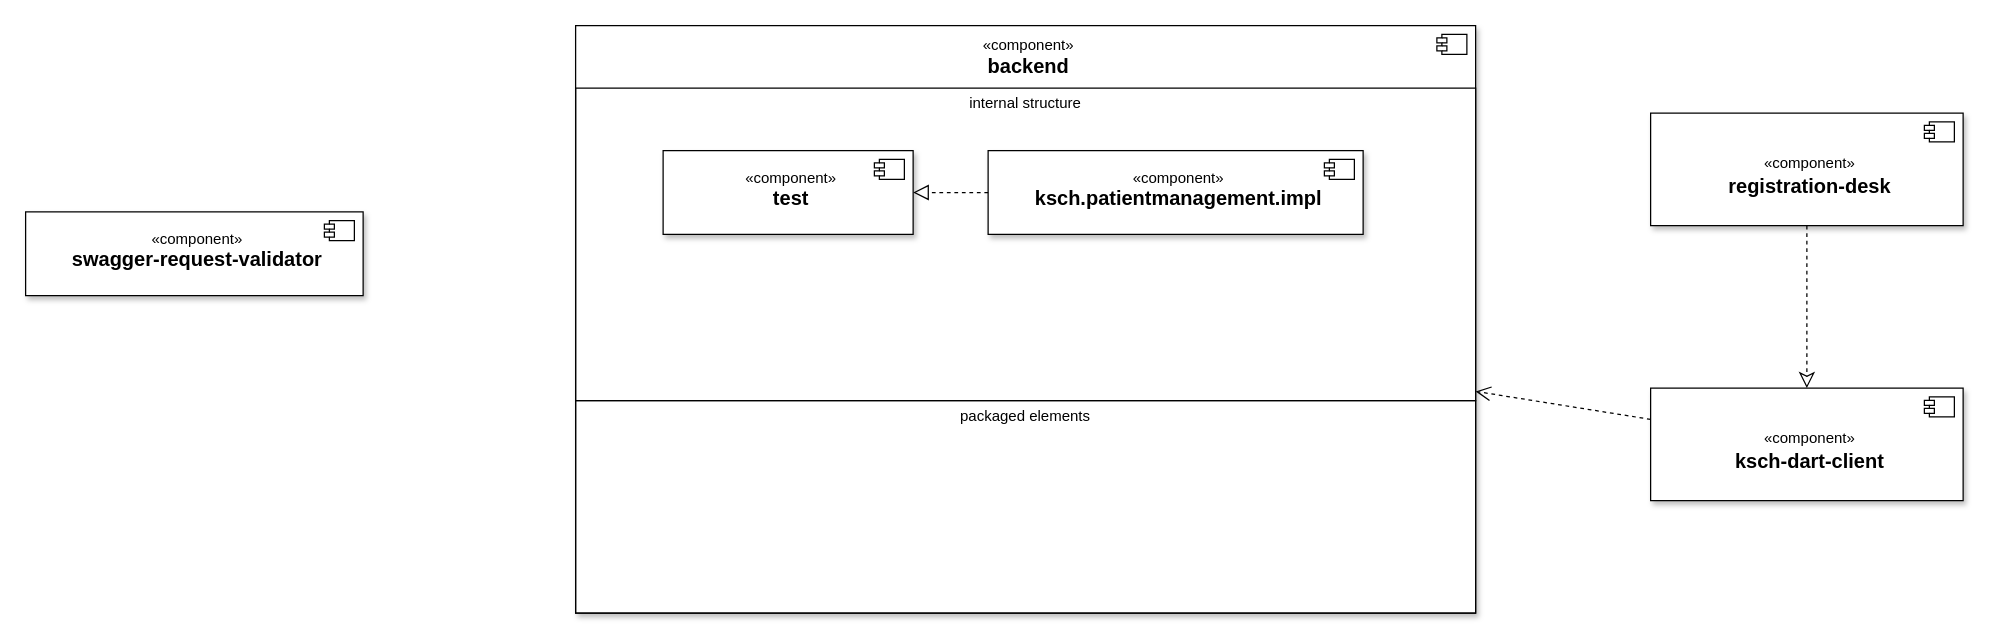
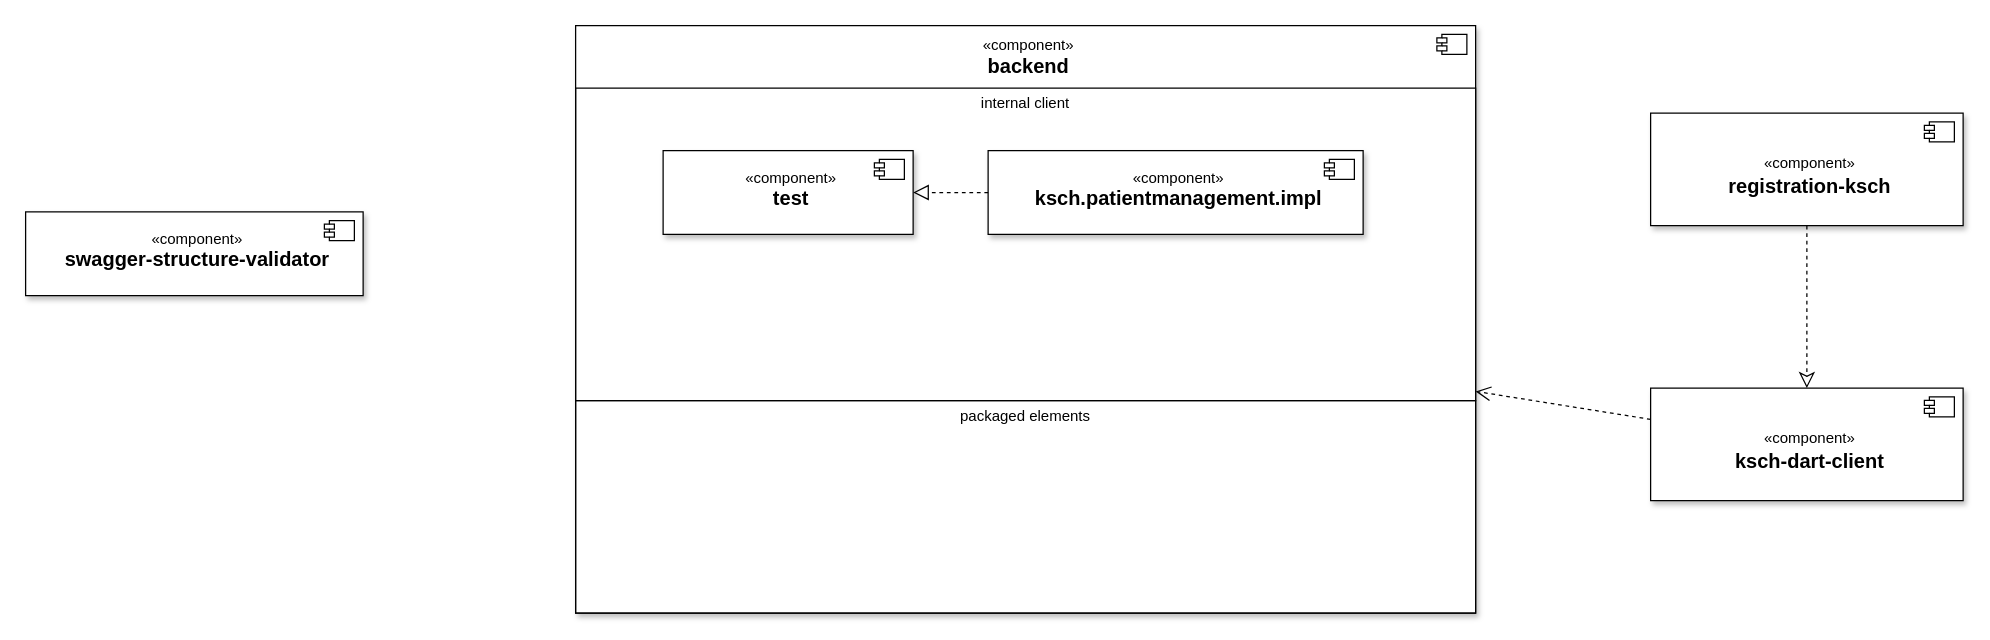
node "internal structure": label "internal structure" -> "internal client"
node "«component» registration-desk": label "«component» registration-desk" -> "«component» registration-ksch"
node "«component» swagger-request-validator": label "«component» swagger-request-validator" -> "«component» swagger-structure-validator"
